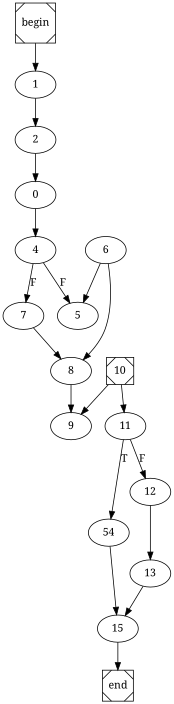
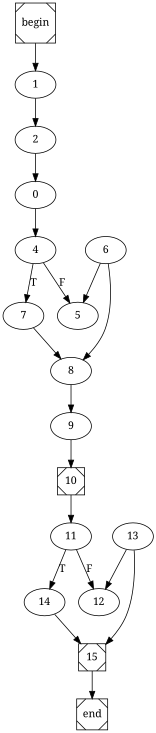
edge "4" -> "7": label "F" -> "T"
edge "10" -> "9": reversed
edge "12" -> "13": reversed
node "54": label "54" -> "14"
node "15": shape ellipse -> Msquare
